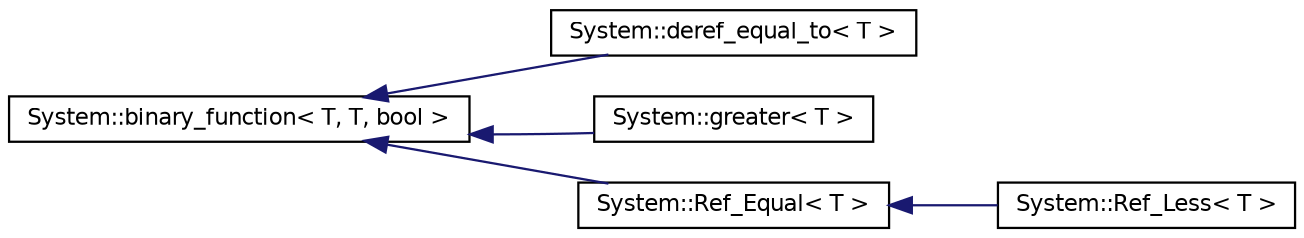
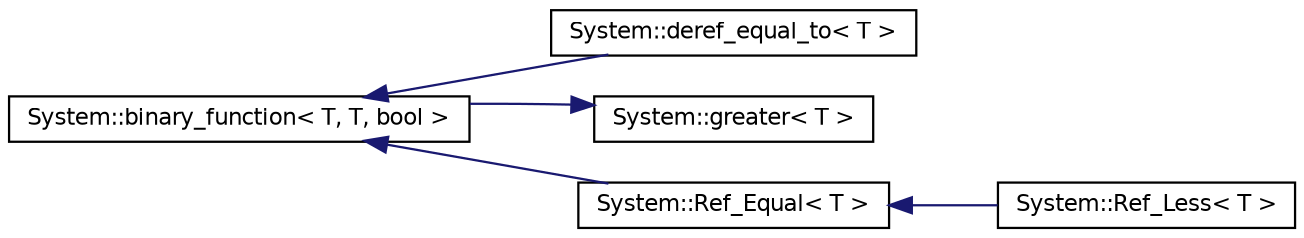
edge "System::greater< T >" -> "System::binary_function< T, T, bool >": reversed
